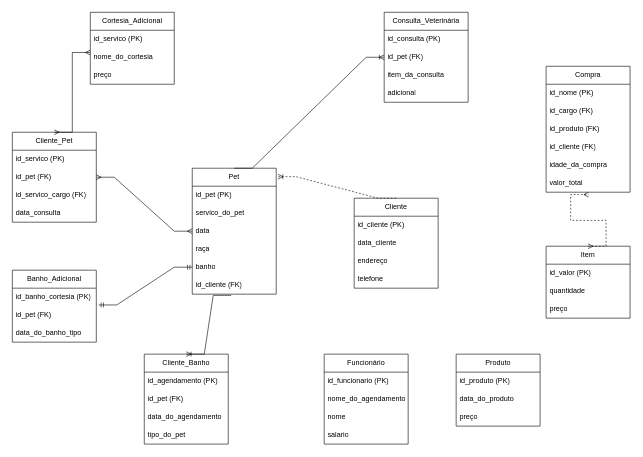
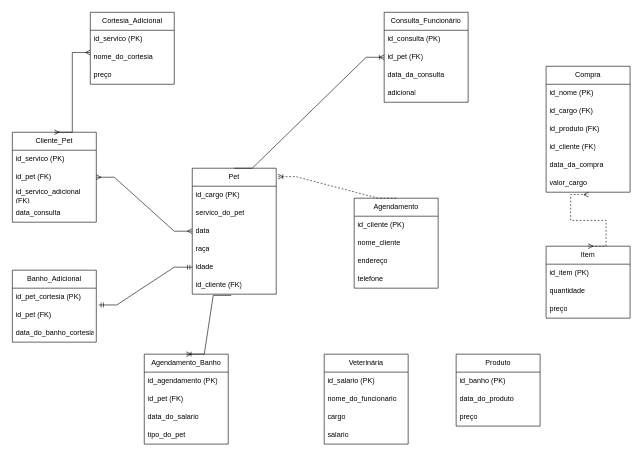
node "Consulta_Veterinária": label "Consulta_Veterinária" -> "Consulta_Funcionário"
node "item_da_consulta": label "item_da_consulta" -> "data_da_consulta"
node "idade_da_compra": label "idade_da_compra" -> "data_da_compra"
node "valor_total": label "valor_total" -> "valor_cargo"
node "id_servico_cargo (FK)": label "id_servico_cargo (FK)" -> "id_servico_adicional (FK)"
node "id_pet (PK)": label "id_pet (PK)" -> "id_cargo (PK)"
node "Cliente": label "Cliente" -> "Agendamento"
node "data_cliente": label "data_cliente" -> "nome_cliente"
node "banho": label "banho" -> "idade"
node "id_valor (PK)": label "id_valor (PK)" -> "id_item (PK)"
node "id_banho_cortesia (PK)": label "id_banho_cortesia (PK)" -> "id_pet_cortesia (PK)"
node "data_do_banho_tipo": label "data_do_banho_tipo" -> "data_do_banho_cortesia"
node "Cliente_Banho": label "Cliente_Banho" -> "Agendamento_Banho"
node "Funcionário": label "Funcionário" -> "Veterinária"
node "id_funcionario (PK)": label "id_funcionario (PK)" -> "id_salario (PK)"
node "id_produto (PK)": label "id_produto (PK)" -> "id_banho (PK)"
node "nome_do_agendamento": label "nome_do_agendamento" -> "nome_do_funcionario"
node "data_do_agendamento": label "data_do_agendamento" -> "data_do_salario"
node "nome": label "nome" -> "cargo"
